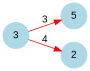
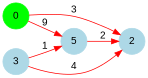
node "0": added
edge "3" -> "5": label "3" -> "1"
edge "5" -> "2": added, label "2"
